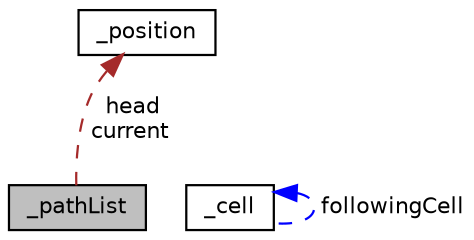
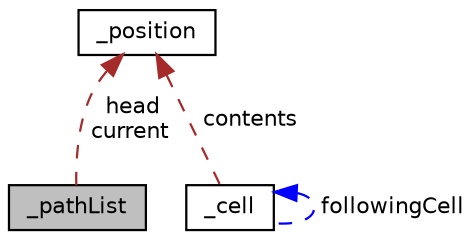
edge "_cell" -> "_position": added, label "contents"
